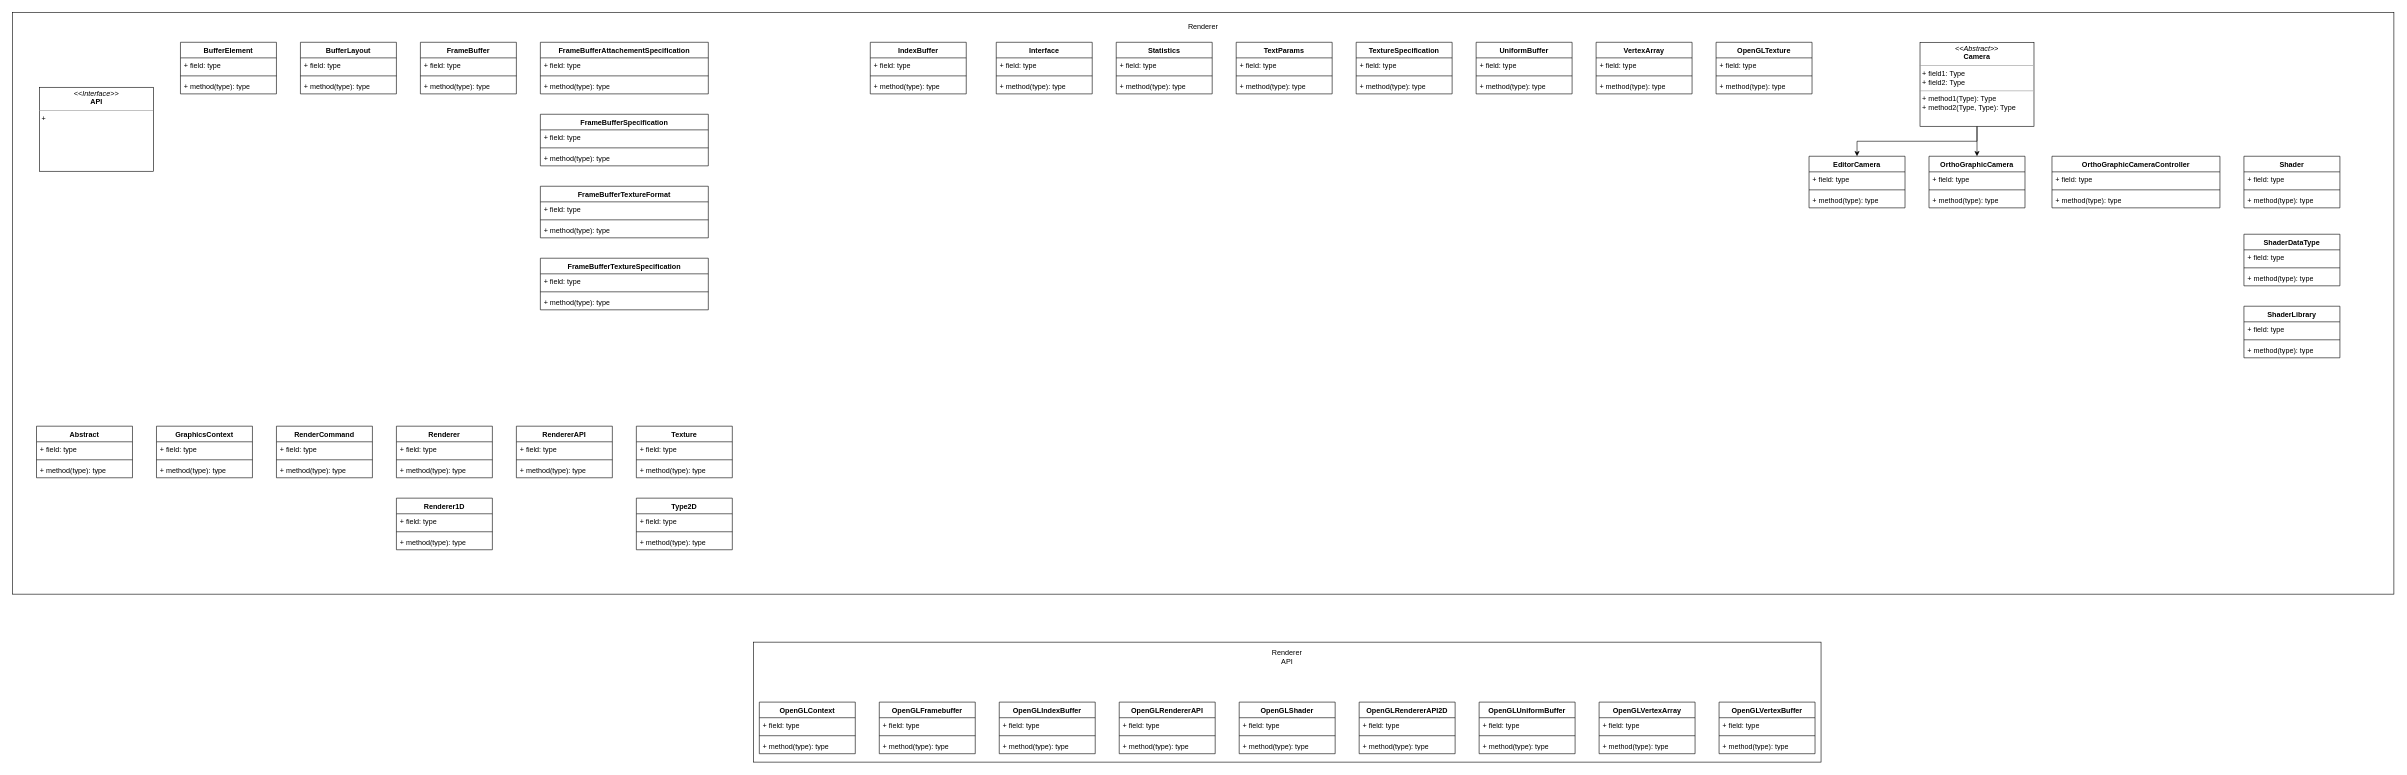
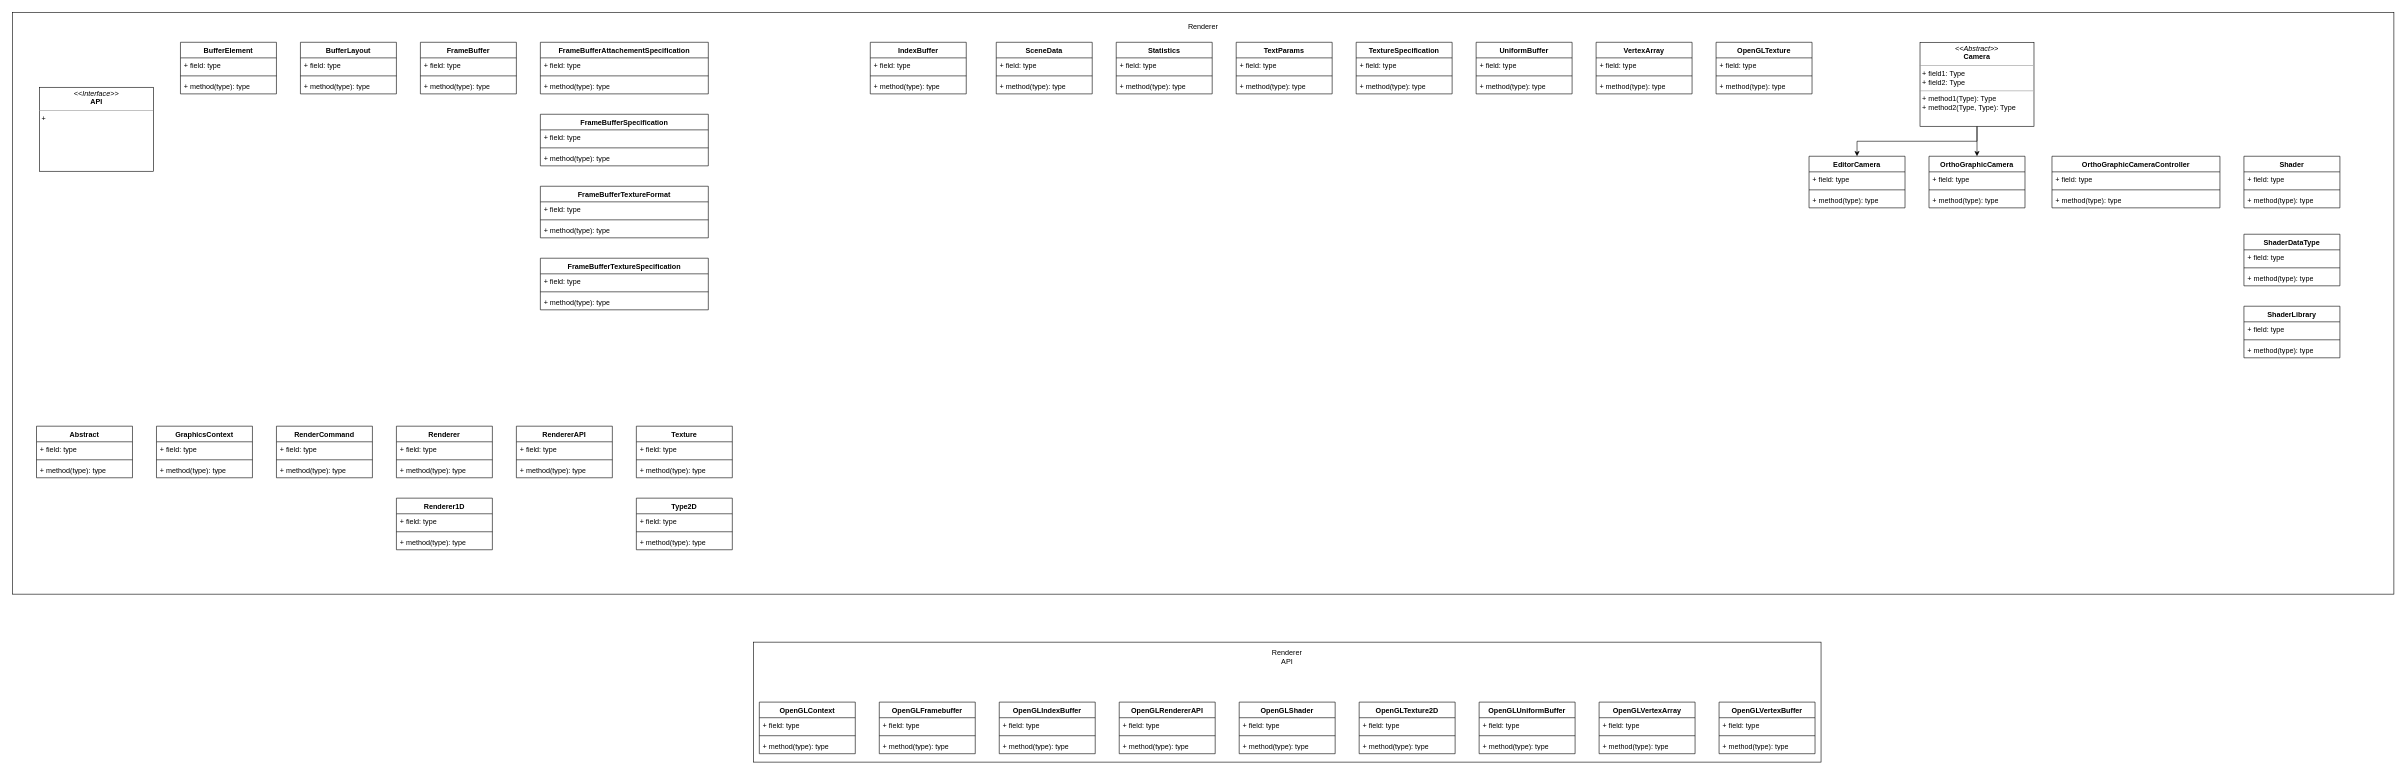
node "Interface": label "Interface" -> "SceneData"
node "OpenGLRendererAPI2D": label "OpenGLRendererAPI2D" -> "OpenGLTexture2D"
